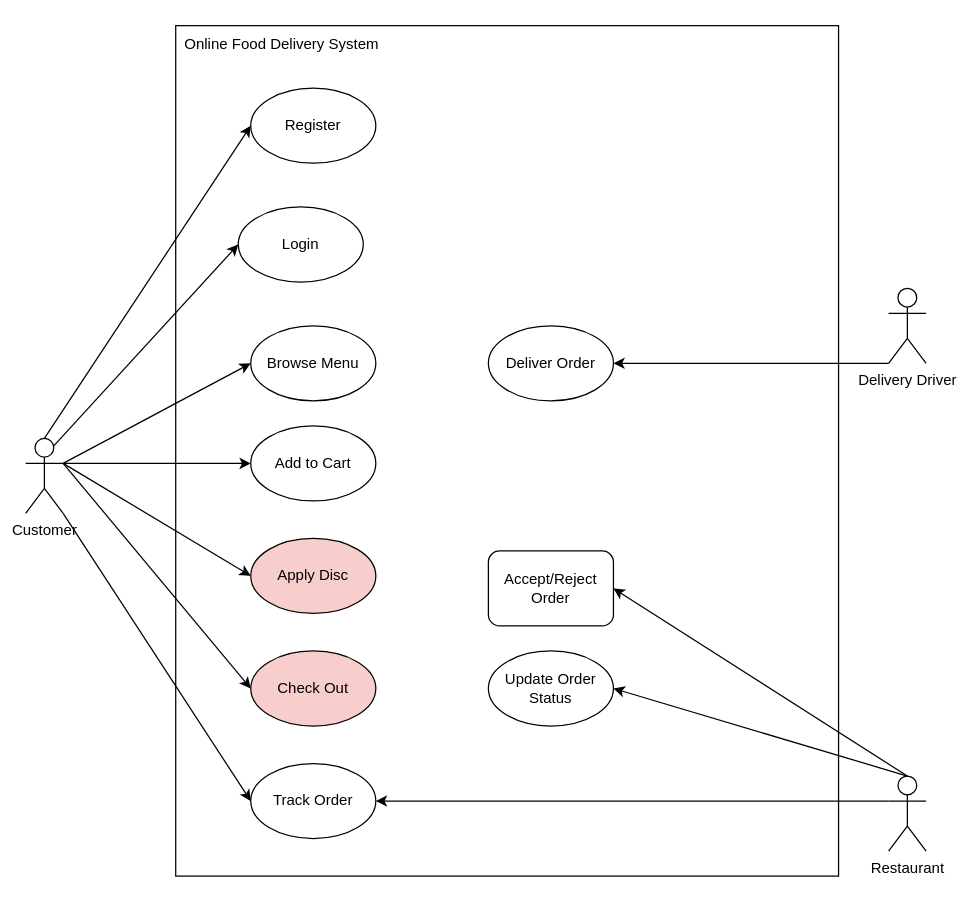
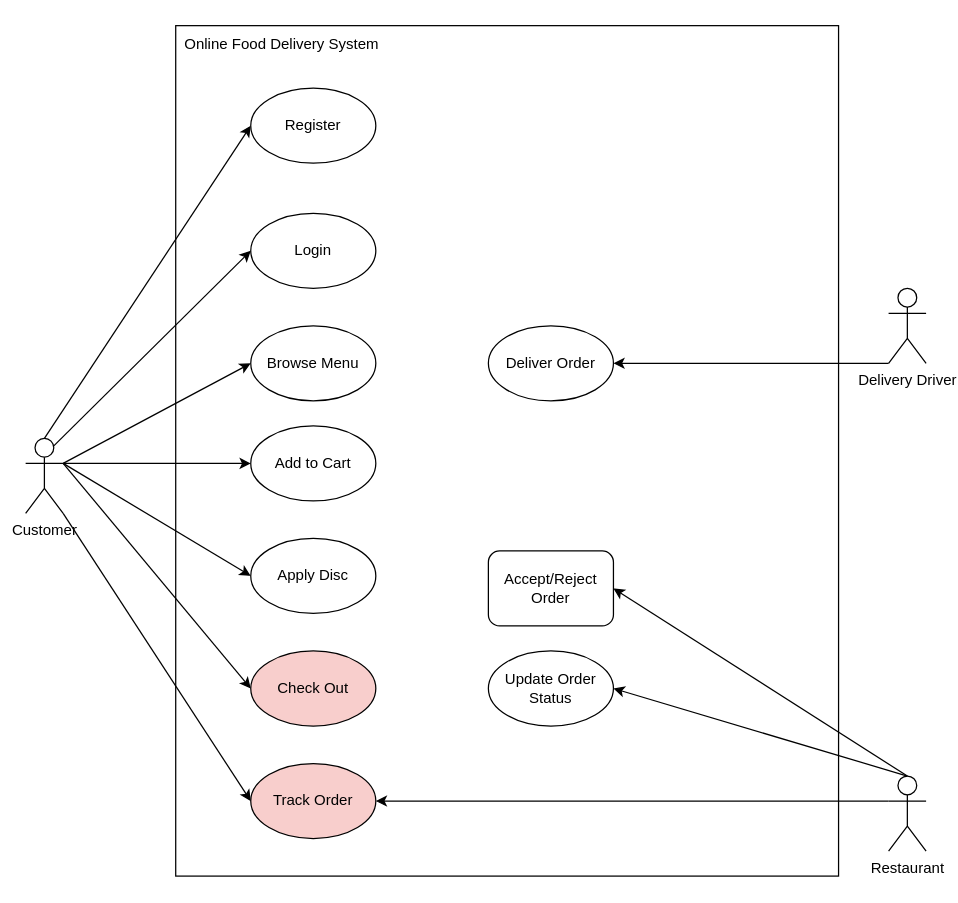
node "Login": moved (301, 244) -> (313, 251)
node "Apply Disc": fillcolor #f8cecc -> #ffffff
node "Track Order": fillcolor #ffffff -> #f8cecc
